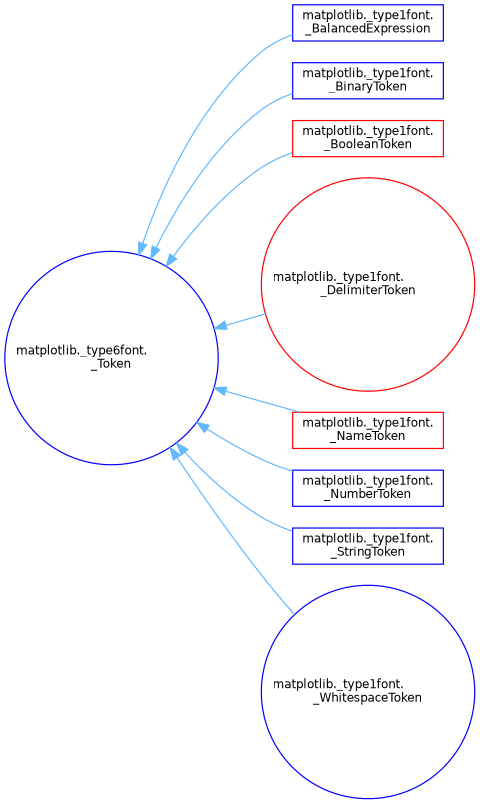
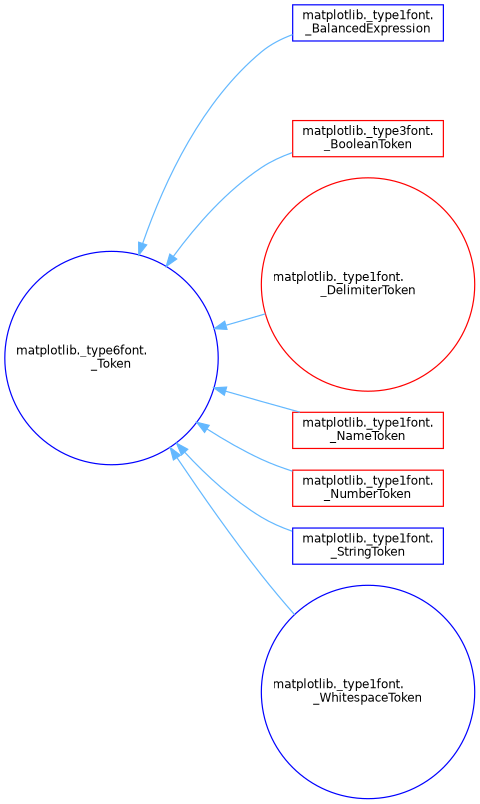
node "matplotlib._type1font. _BinaryToken": removed
node "matplotlib._type1font. _BooleanToken": label "matplotlib._type1font. _BooleanToken" -> "matplotlib._type3font. _BooleanToken"
node "matplotlib._type1font. _NumberToken": color blue -> red
